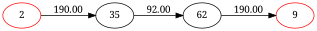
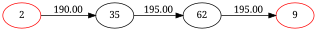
edge "35" -> "62": label "92.00" -> "195.00"
edge "62" -> "9": label "190.00" -> "195.00"
